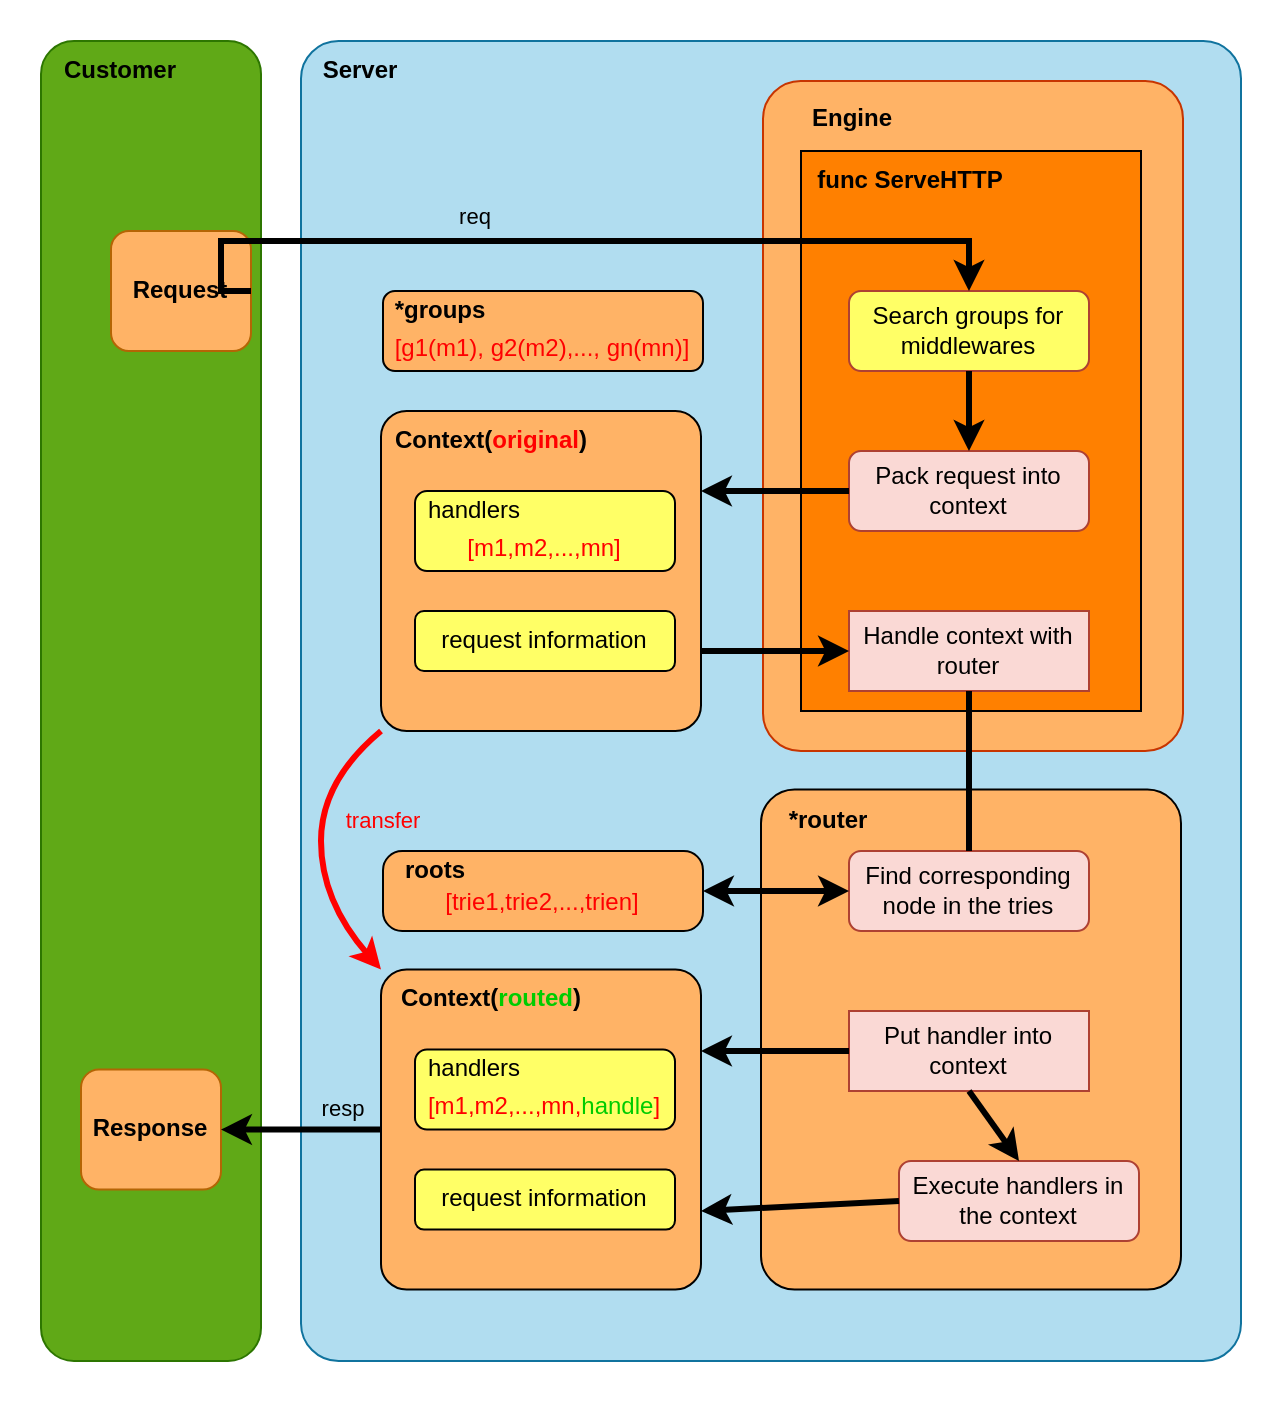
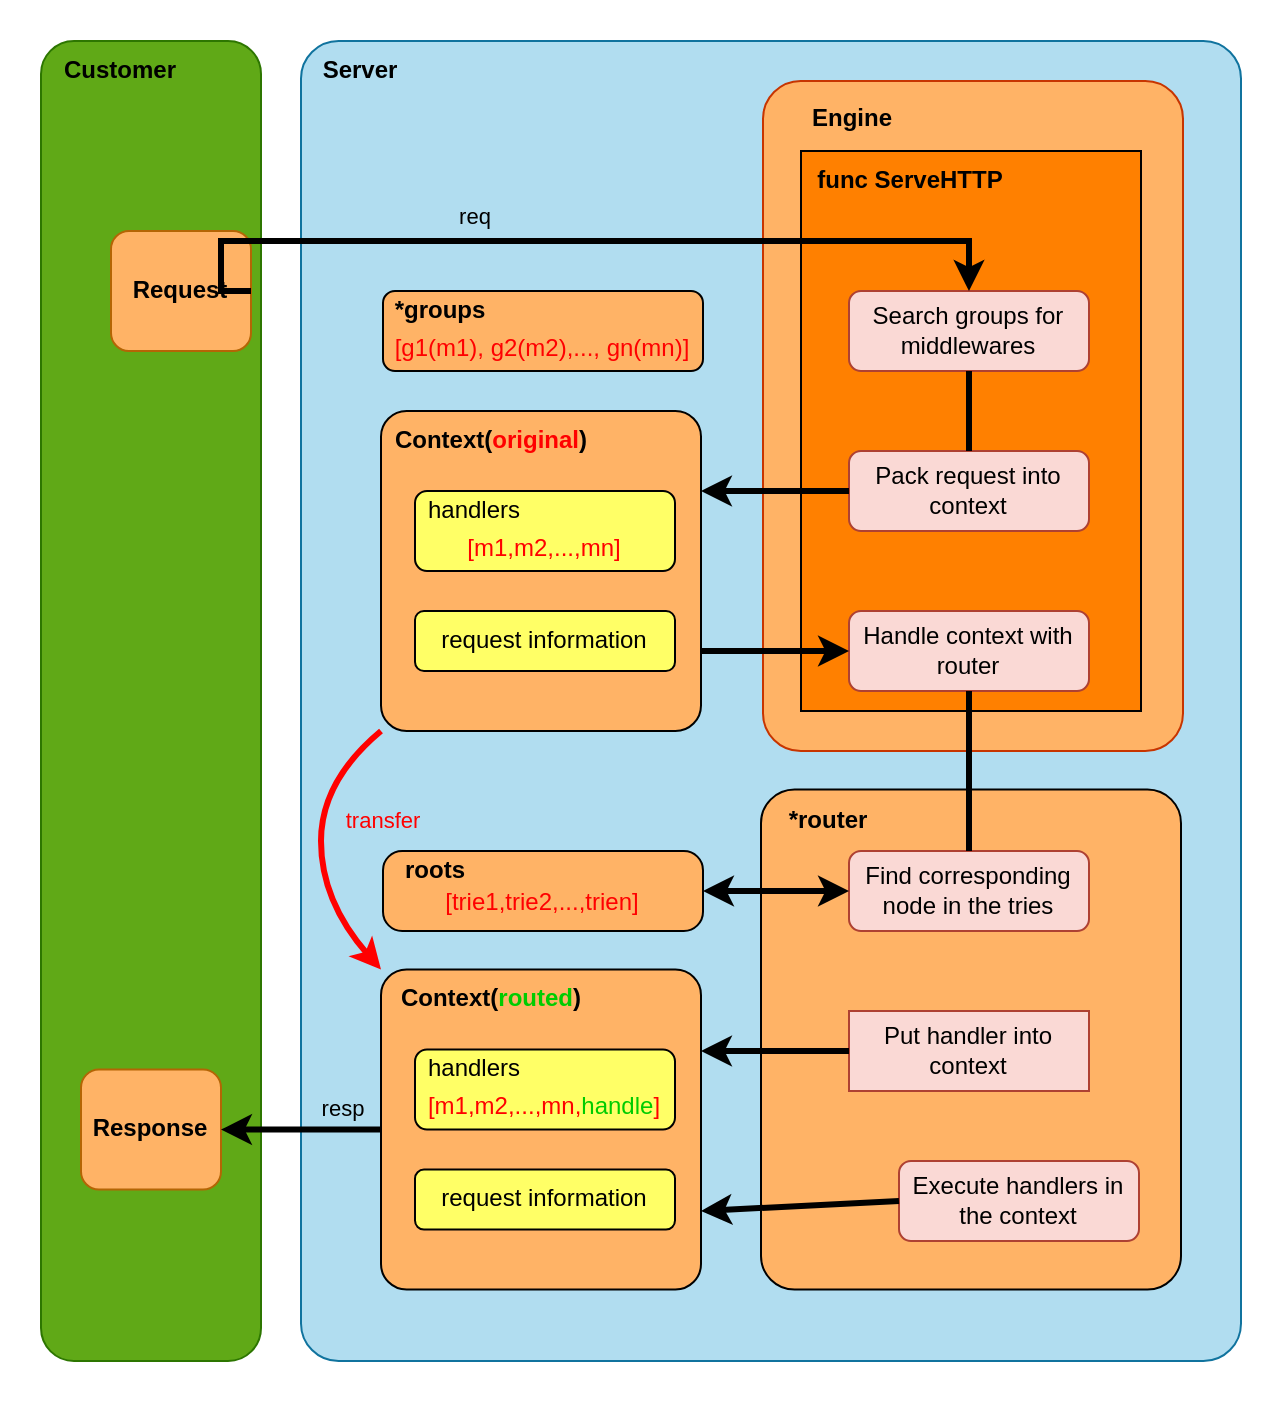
node "Search groups for middlewares": fillcolor #ffff66 -> #fad9d5
edge "Search groups for middlewares" -> "Pack request into context": arrowhead classic -> none
node "Handle context with router": shape rectangle -> rounded rectangle
edge "Put handler into context" -> "Execute handlers in the context": removed
